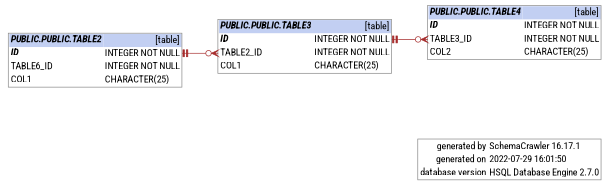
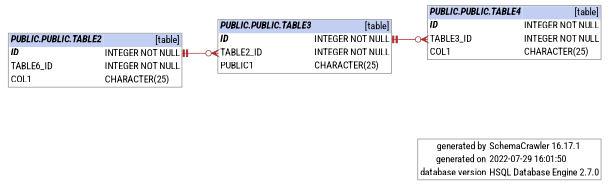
node "PUBLIC.PUBLIC.TABLE4": text "COL2" -> "COL1"
node "PUBLIC.PUBLIC.TABLE3": text "COL1" -> "PUBLIC1"
